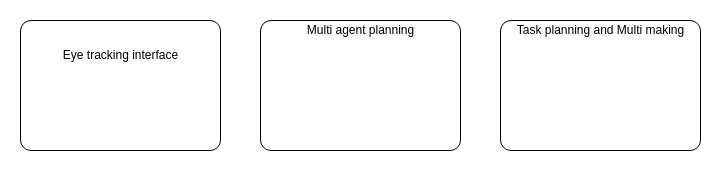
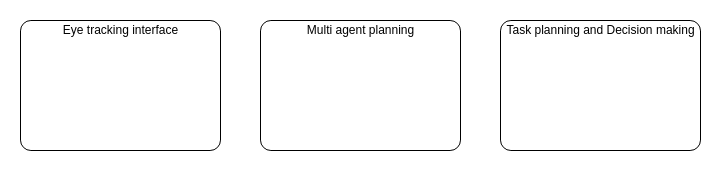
node "Task planning and Multi making": label "Task planning and Multi making" -> "Task planning and Decision making"
node "Eye tracking interface": moved (121, 56) -> (121, 31)
